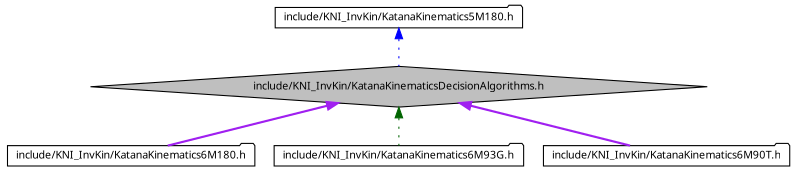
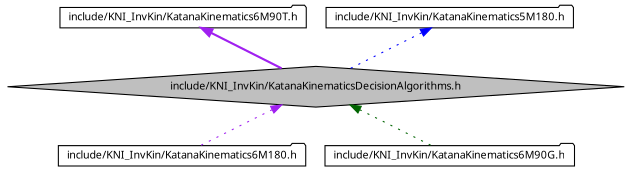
edge "include/KNI_InvKin/KatanaKinematics6M180.h" -> "include/KNI_InvKin/KatanaKinematicsDecisionAlgorithms.h": style bold -> dotted
edge "include/KNI_InvKin/KatanaKinematics6M90T.h" -> "include/KNI_InvKin/KatanaKinematicsDecisionAlgorithms.h": reversed
node "include/KNI_InvKin/KatanaKinematics6M93G.h": label "include/KNI_InvKin/KatanaKinematics6M93G.h" -> "include/KNI_InvKin/KatanaKinematics6M90G.h"
